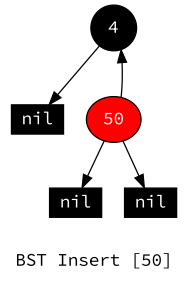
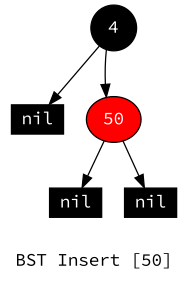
edge "50" -> "4": reversed
